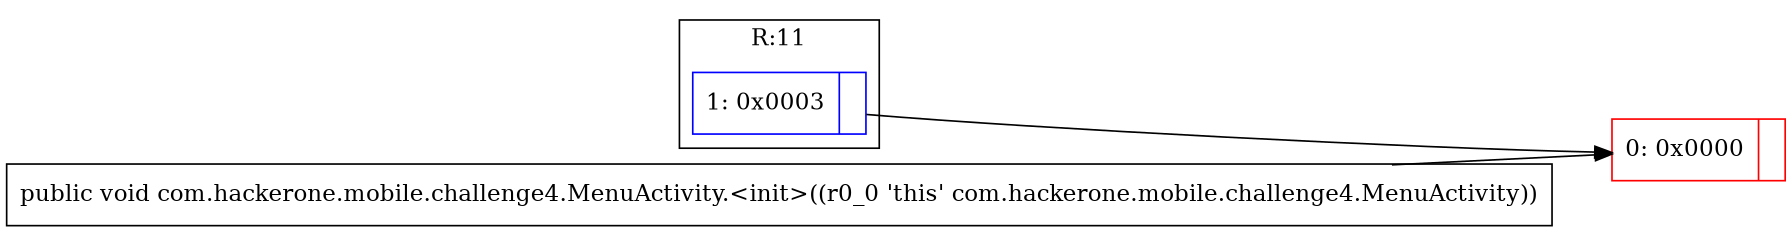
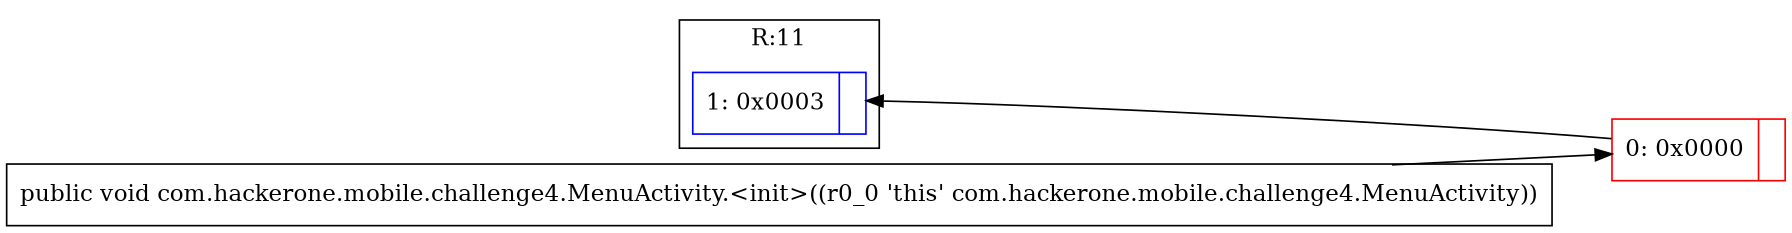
edge "1: 0x0003" -> "0: 0x0000": reversed
